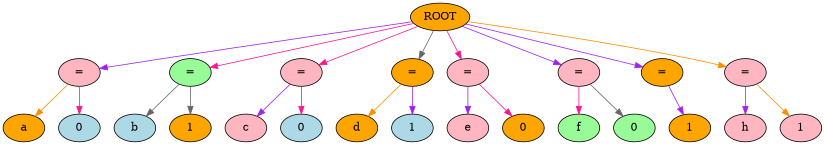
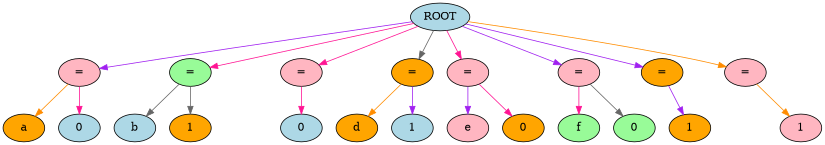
node "ROOT": fillcolor orange -> lightblue
node "c": removed
node "h": removed
